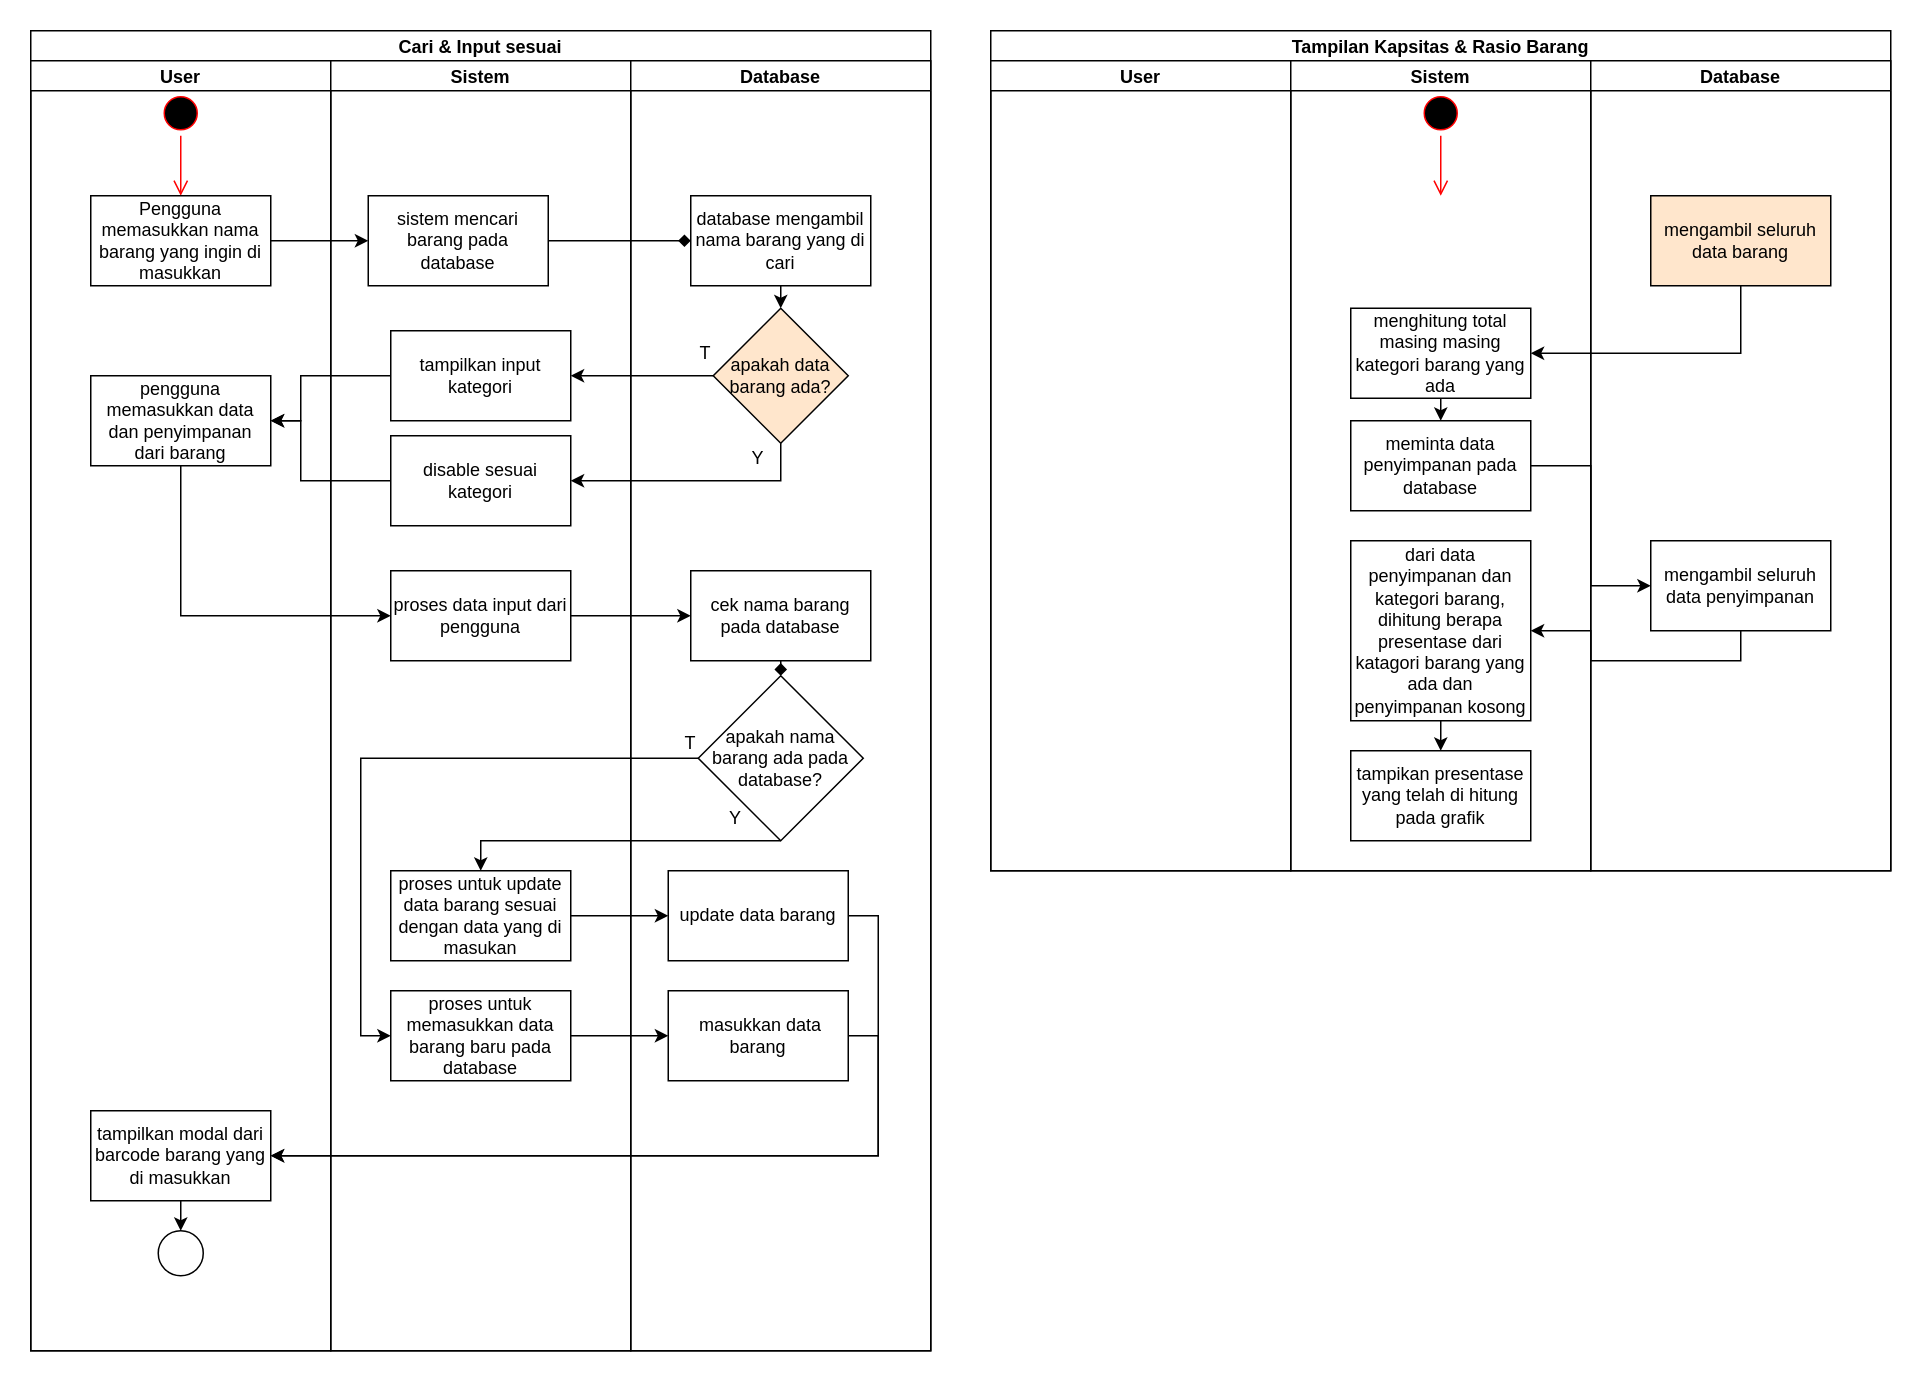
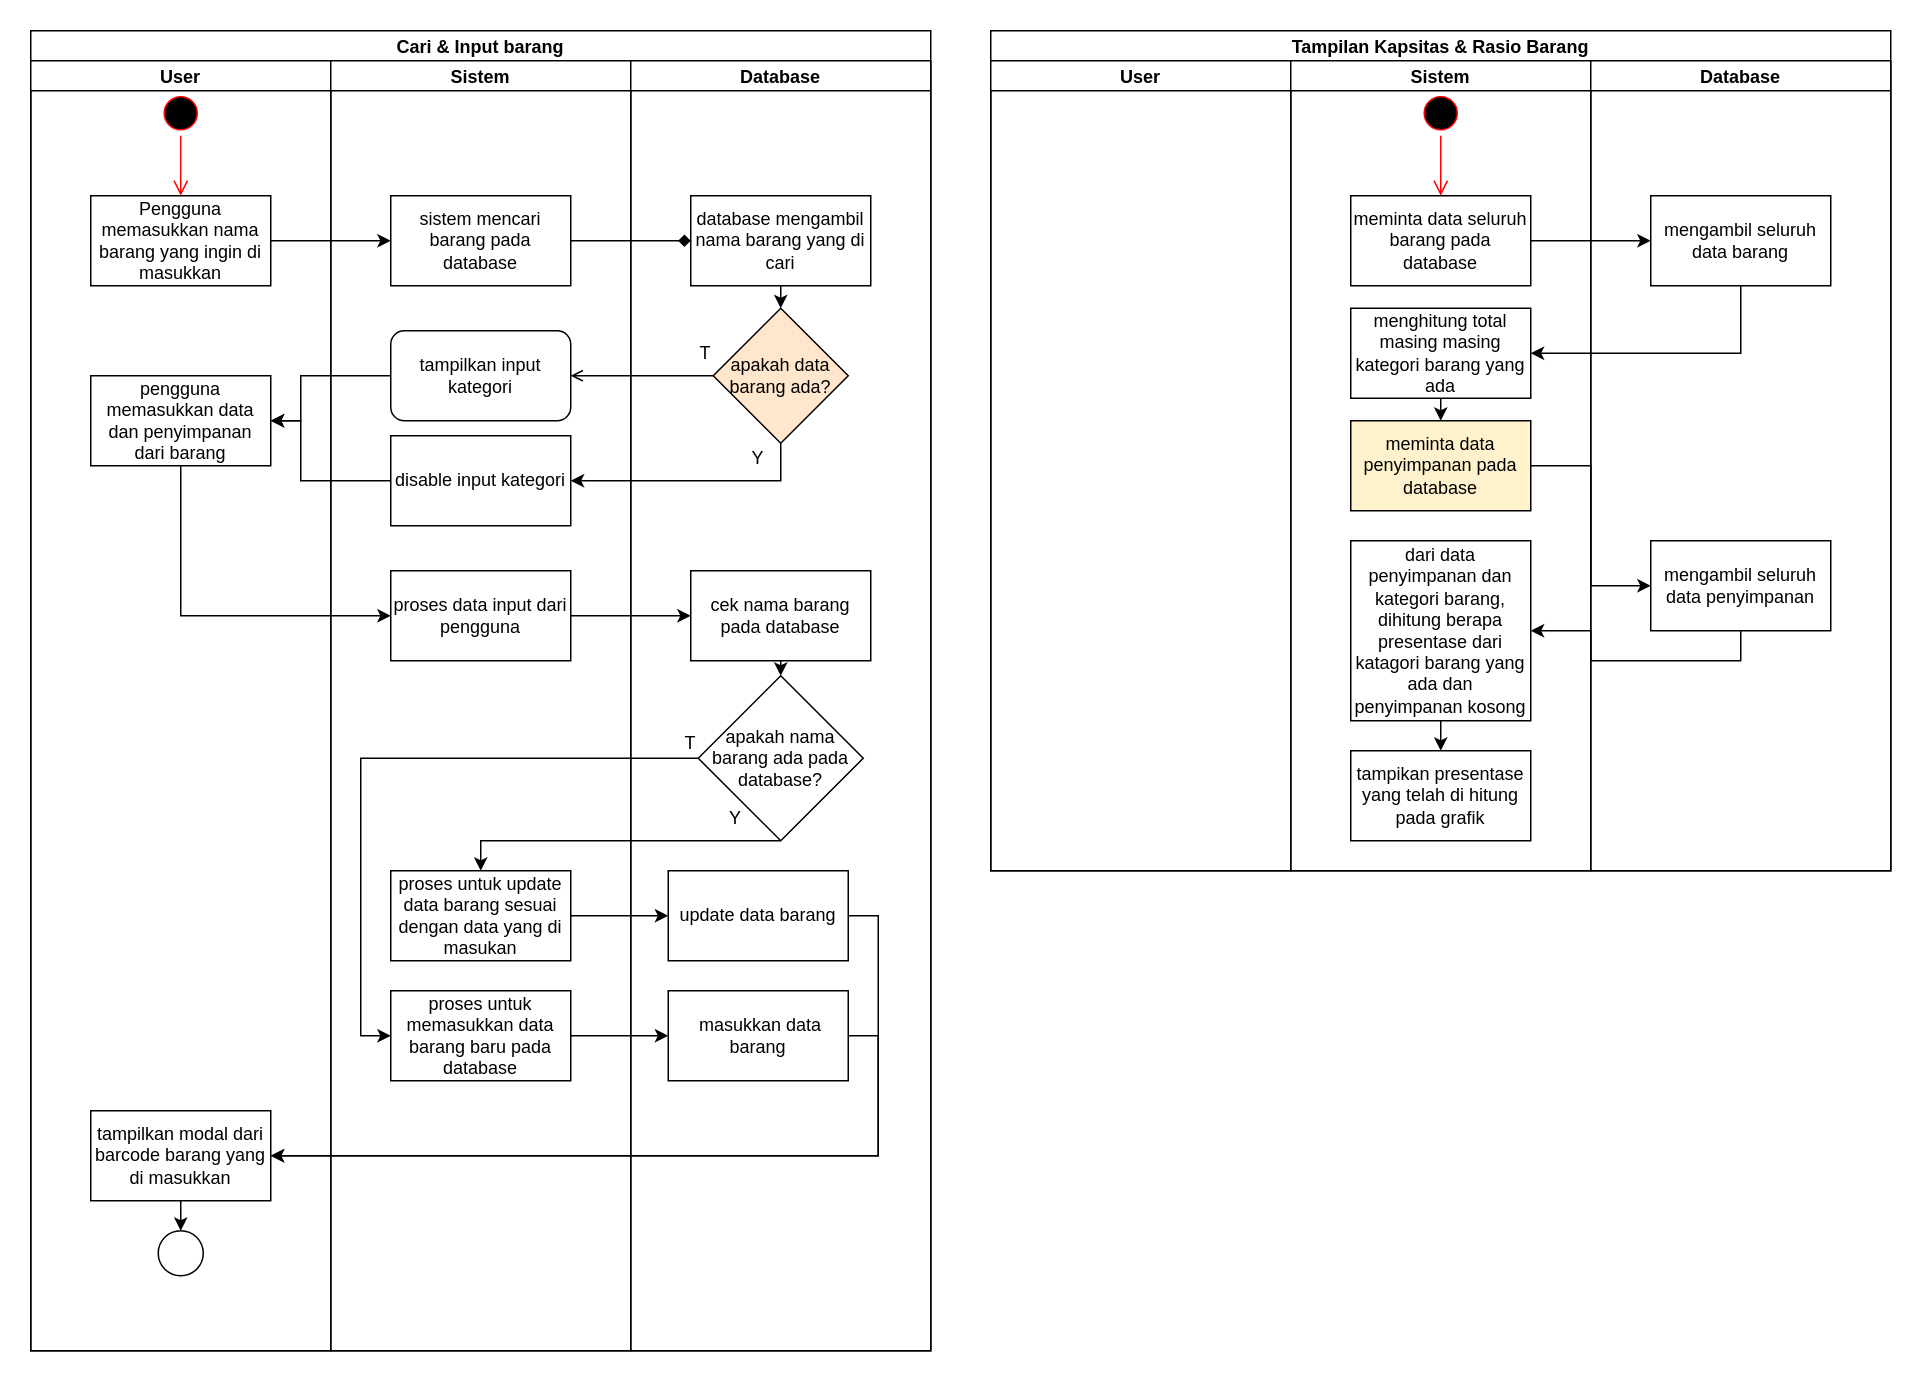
node "Cari & Input sesuai": label "Cari & Input sesuai" -> "Cari & Input barang"
node "sistem mencari barang pada database": moved (458, 241) -> (481, 241)
node "meminta data seluruh barang pada database": added
edge "meminta data seluruh barang pada database" -> "mengambil seluruh data barang": added
node "mengambil seluruh data barang": fillcolor #ffe6cc -> #ffffff
node "tampilkan input kategori": shape rectangle -> rounded rectangle
edge "apakah data barang ada?" -> "tampilkan input kategori": arrowhead classic -> open
node "meminta data penyimpanan pada database": fillcolor #ffffff -> #fff2cc
node "disable sesuai kategori": label "disable sesuai kategori" -> "disable input kategori"
edge "cek nama barang pada database" -> "apakah nama barang ada pada database?": arrowhead diamond -> classic
